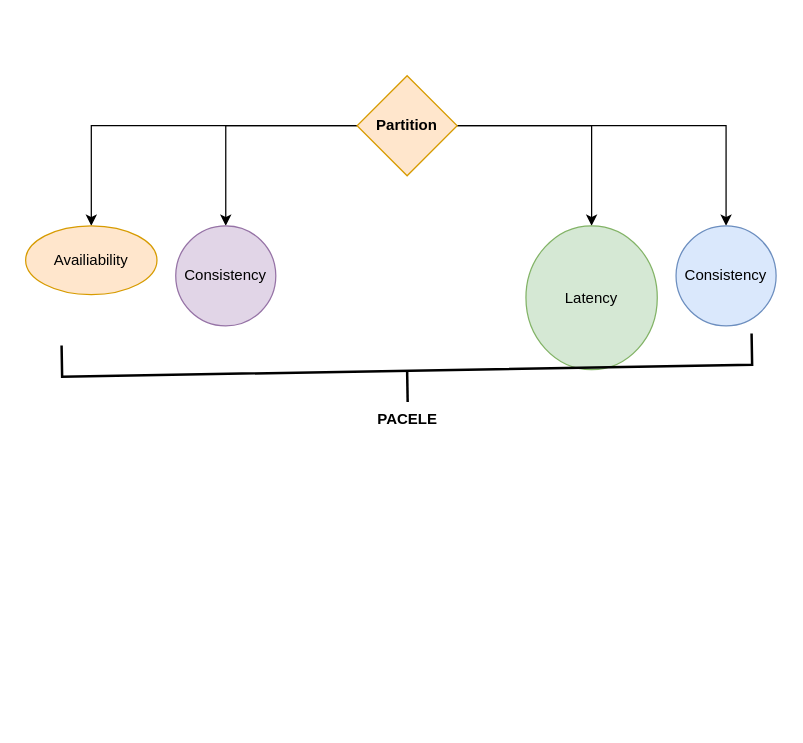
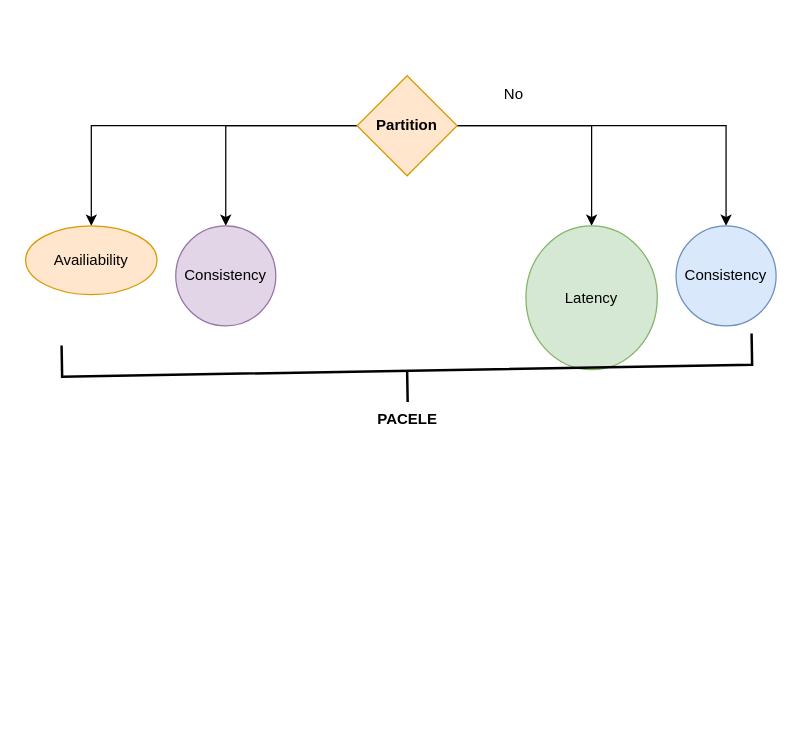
node "No": added
